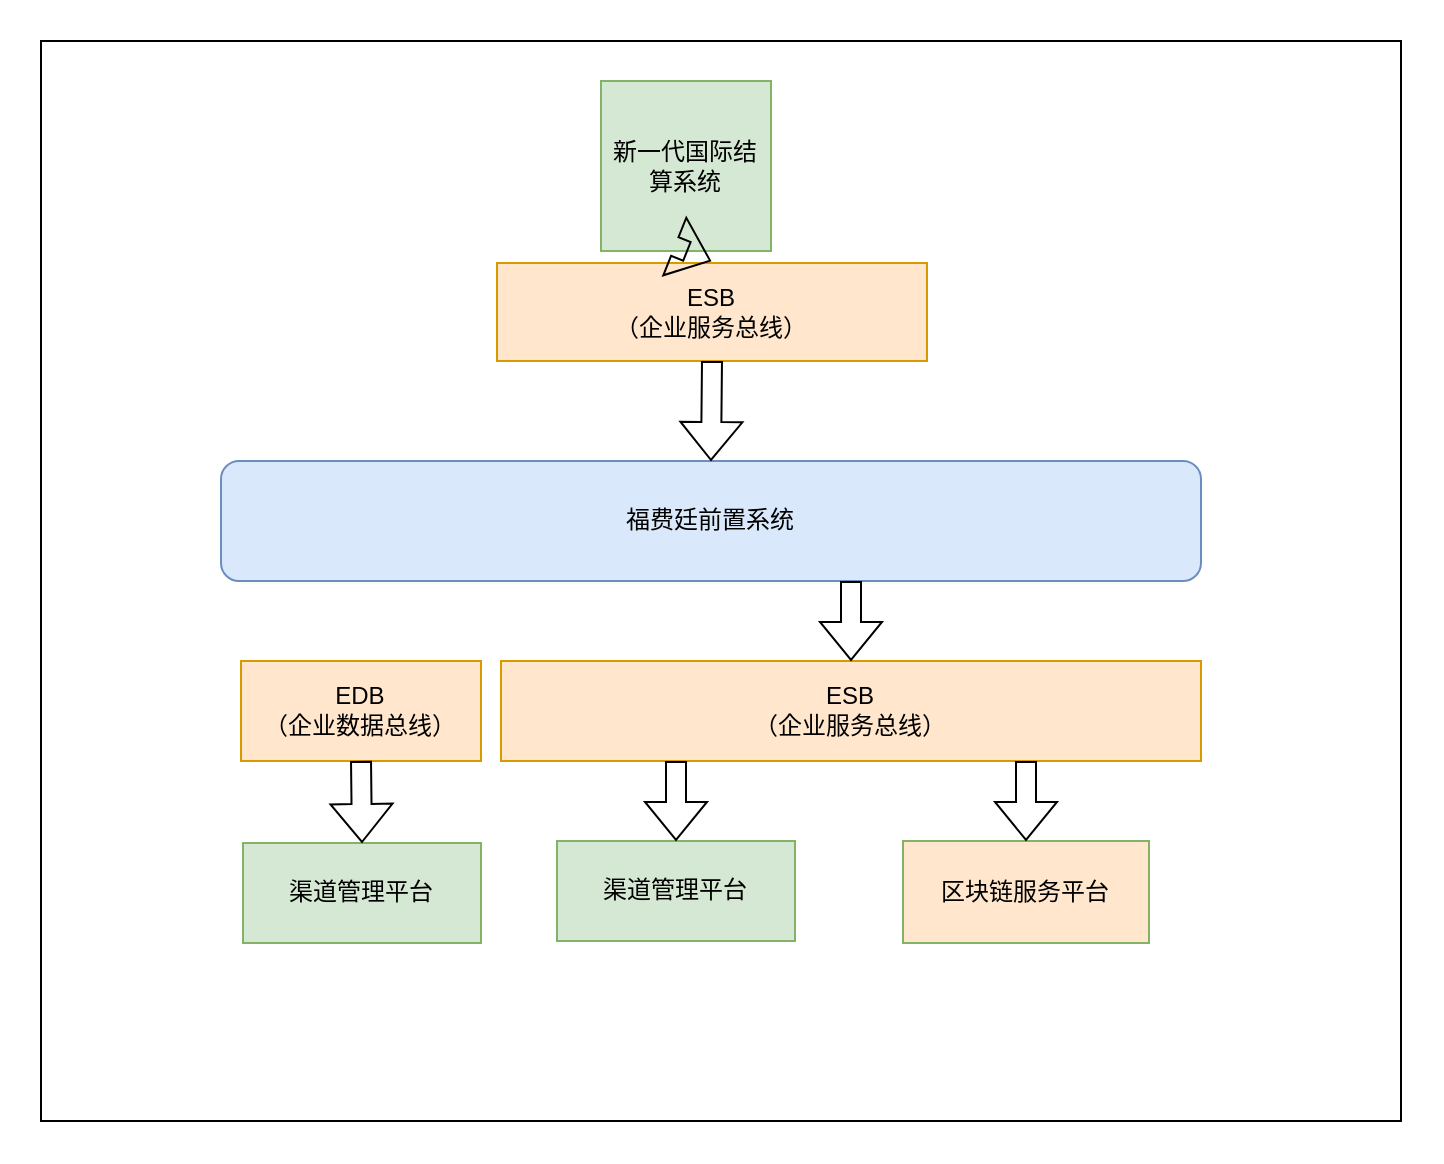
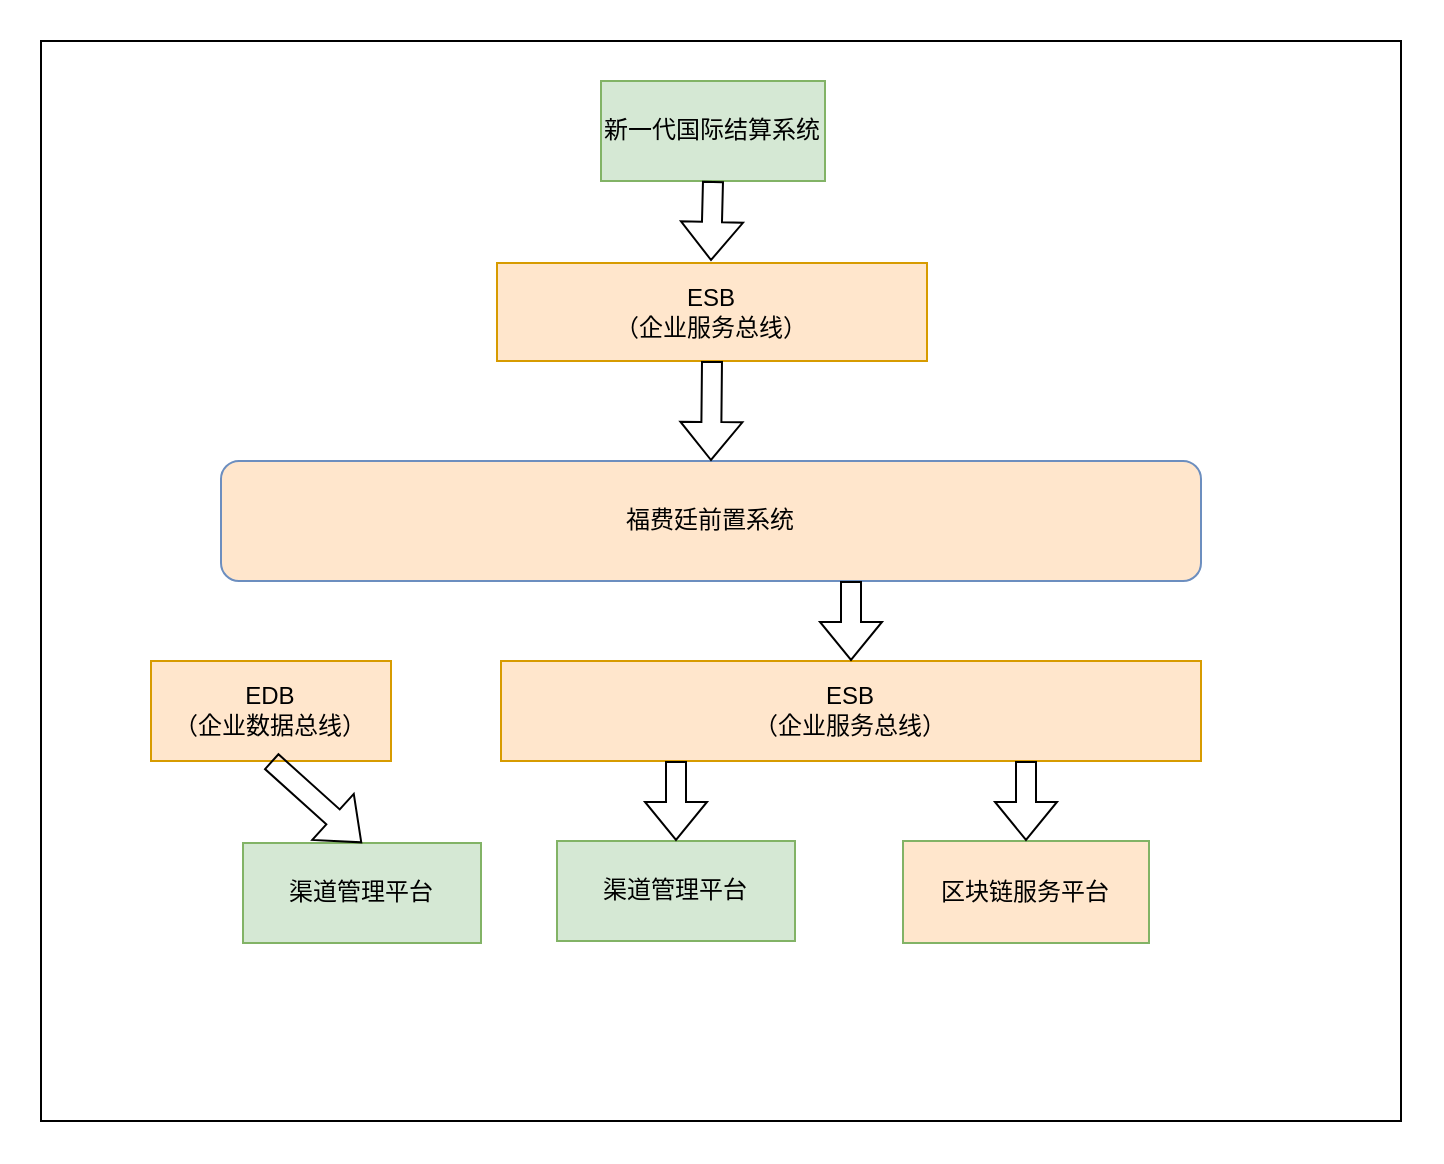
node "新一代国际结算系统": size 170x170 -> 224x100
node "福费廷前置系统": fillcolor #dae8fc -> #ffe6cc
node "EDB （企业数据总线）": moved (361, 711) -> (271, 711)
